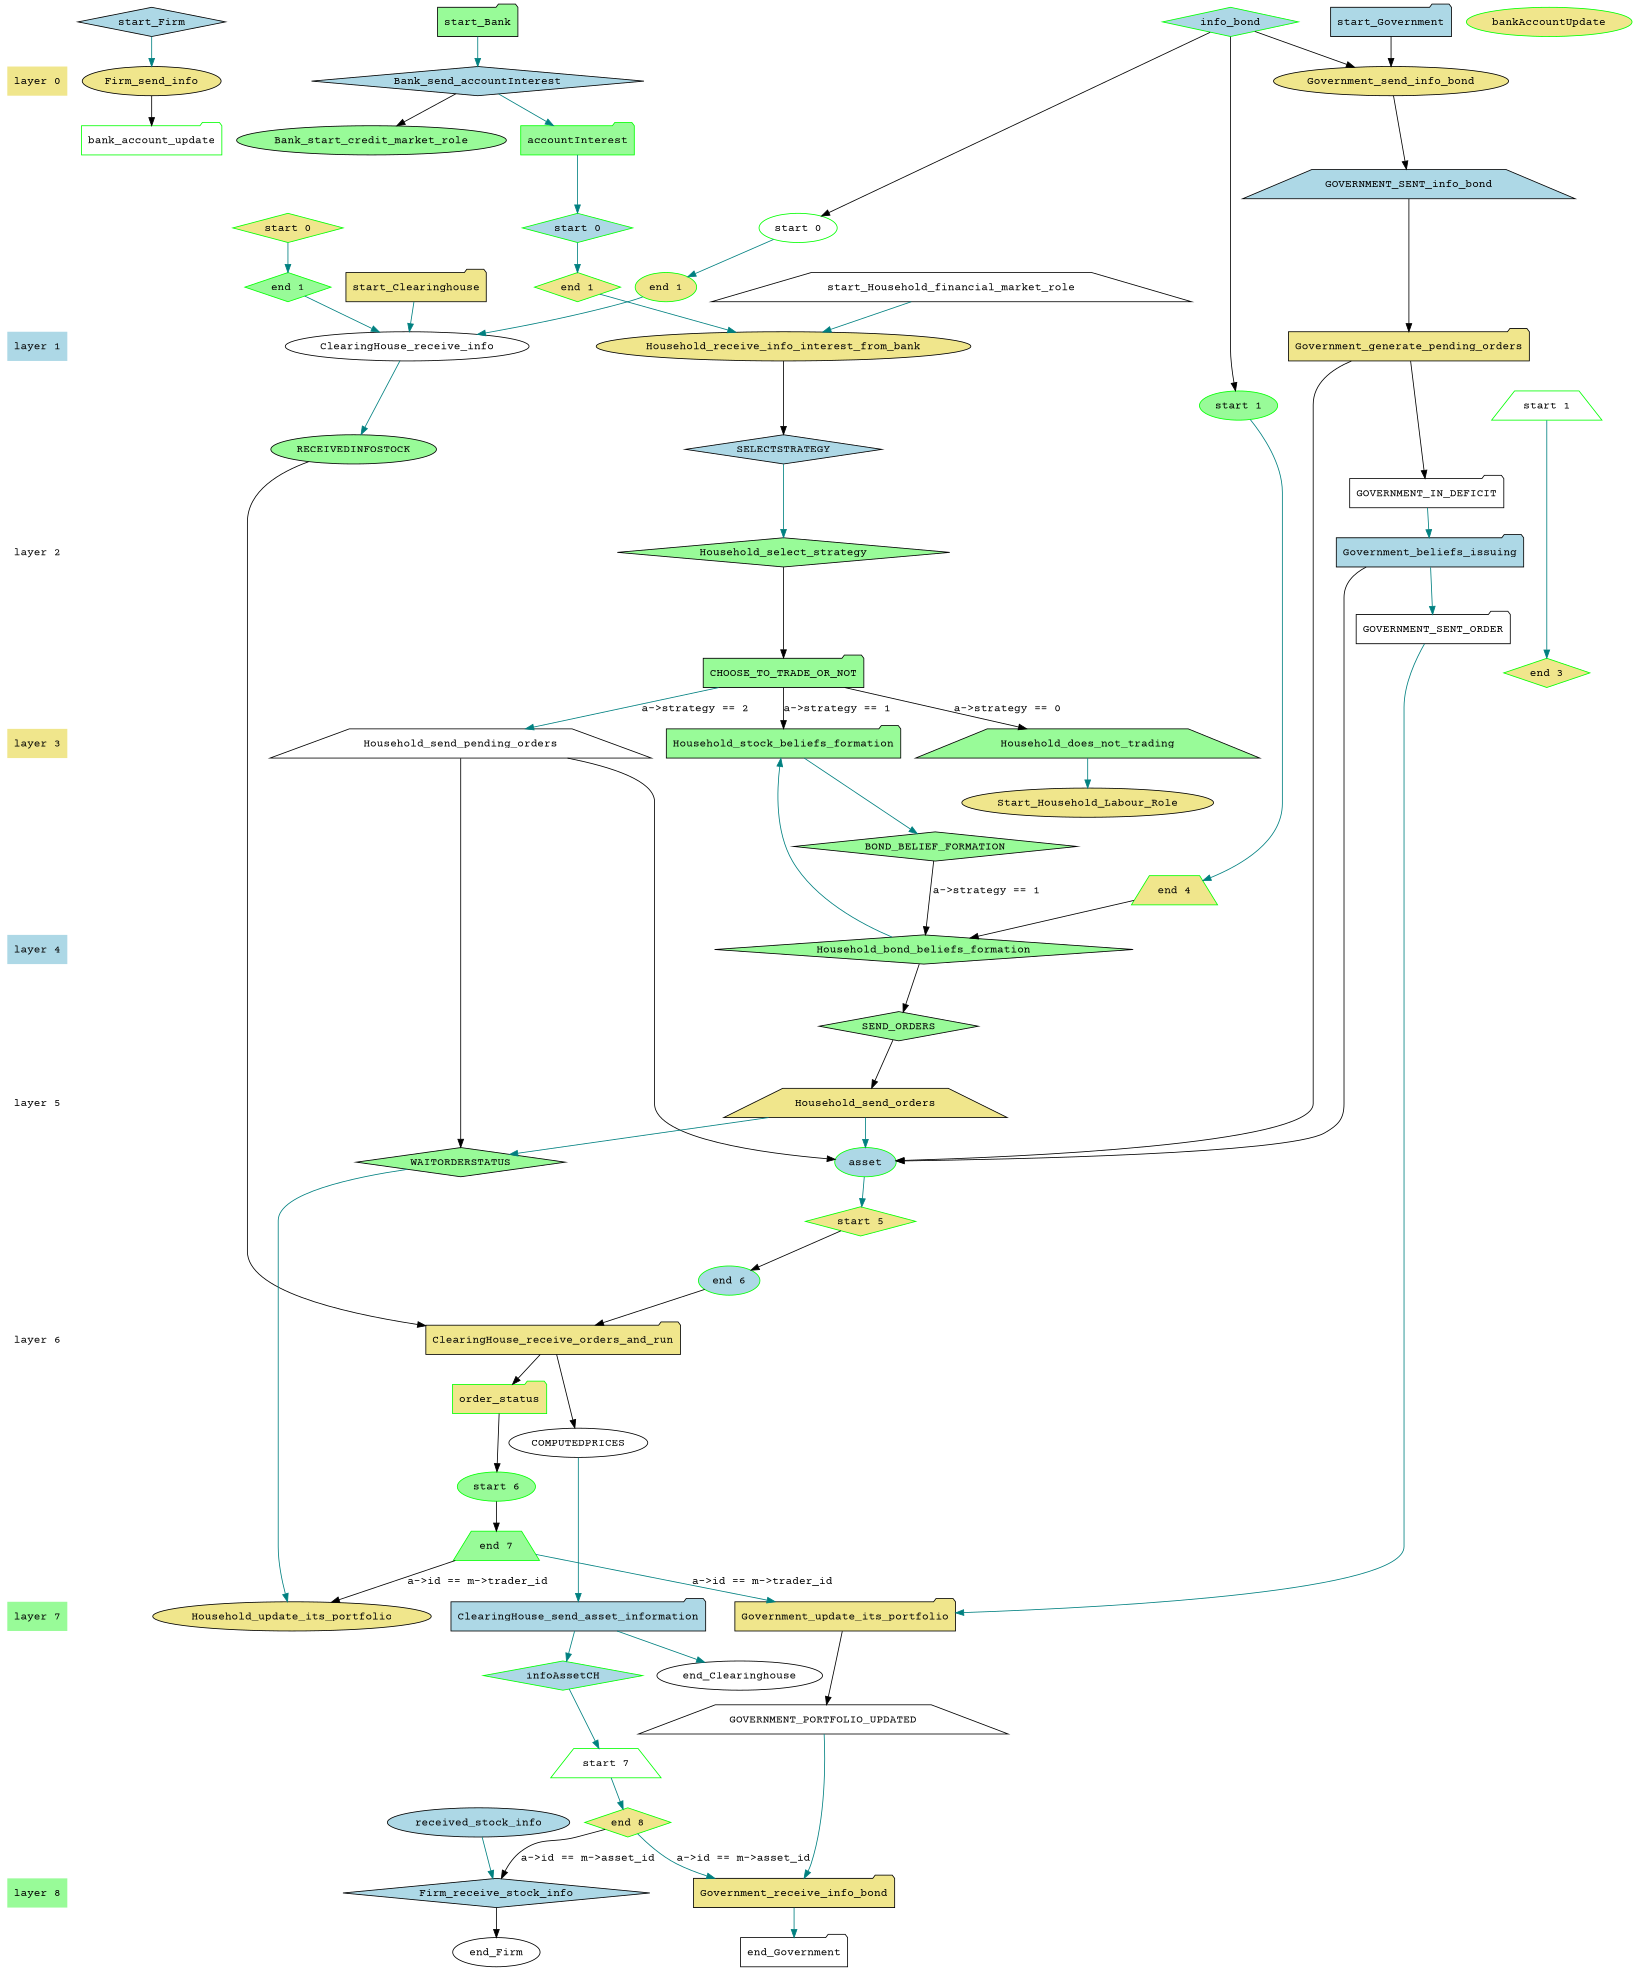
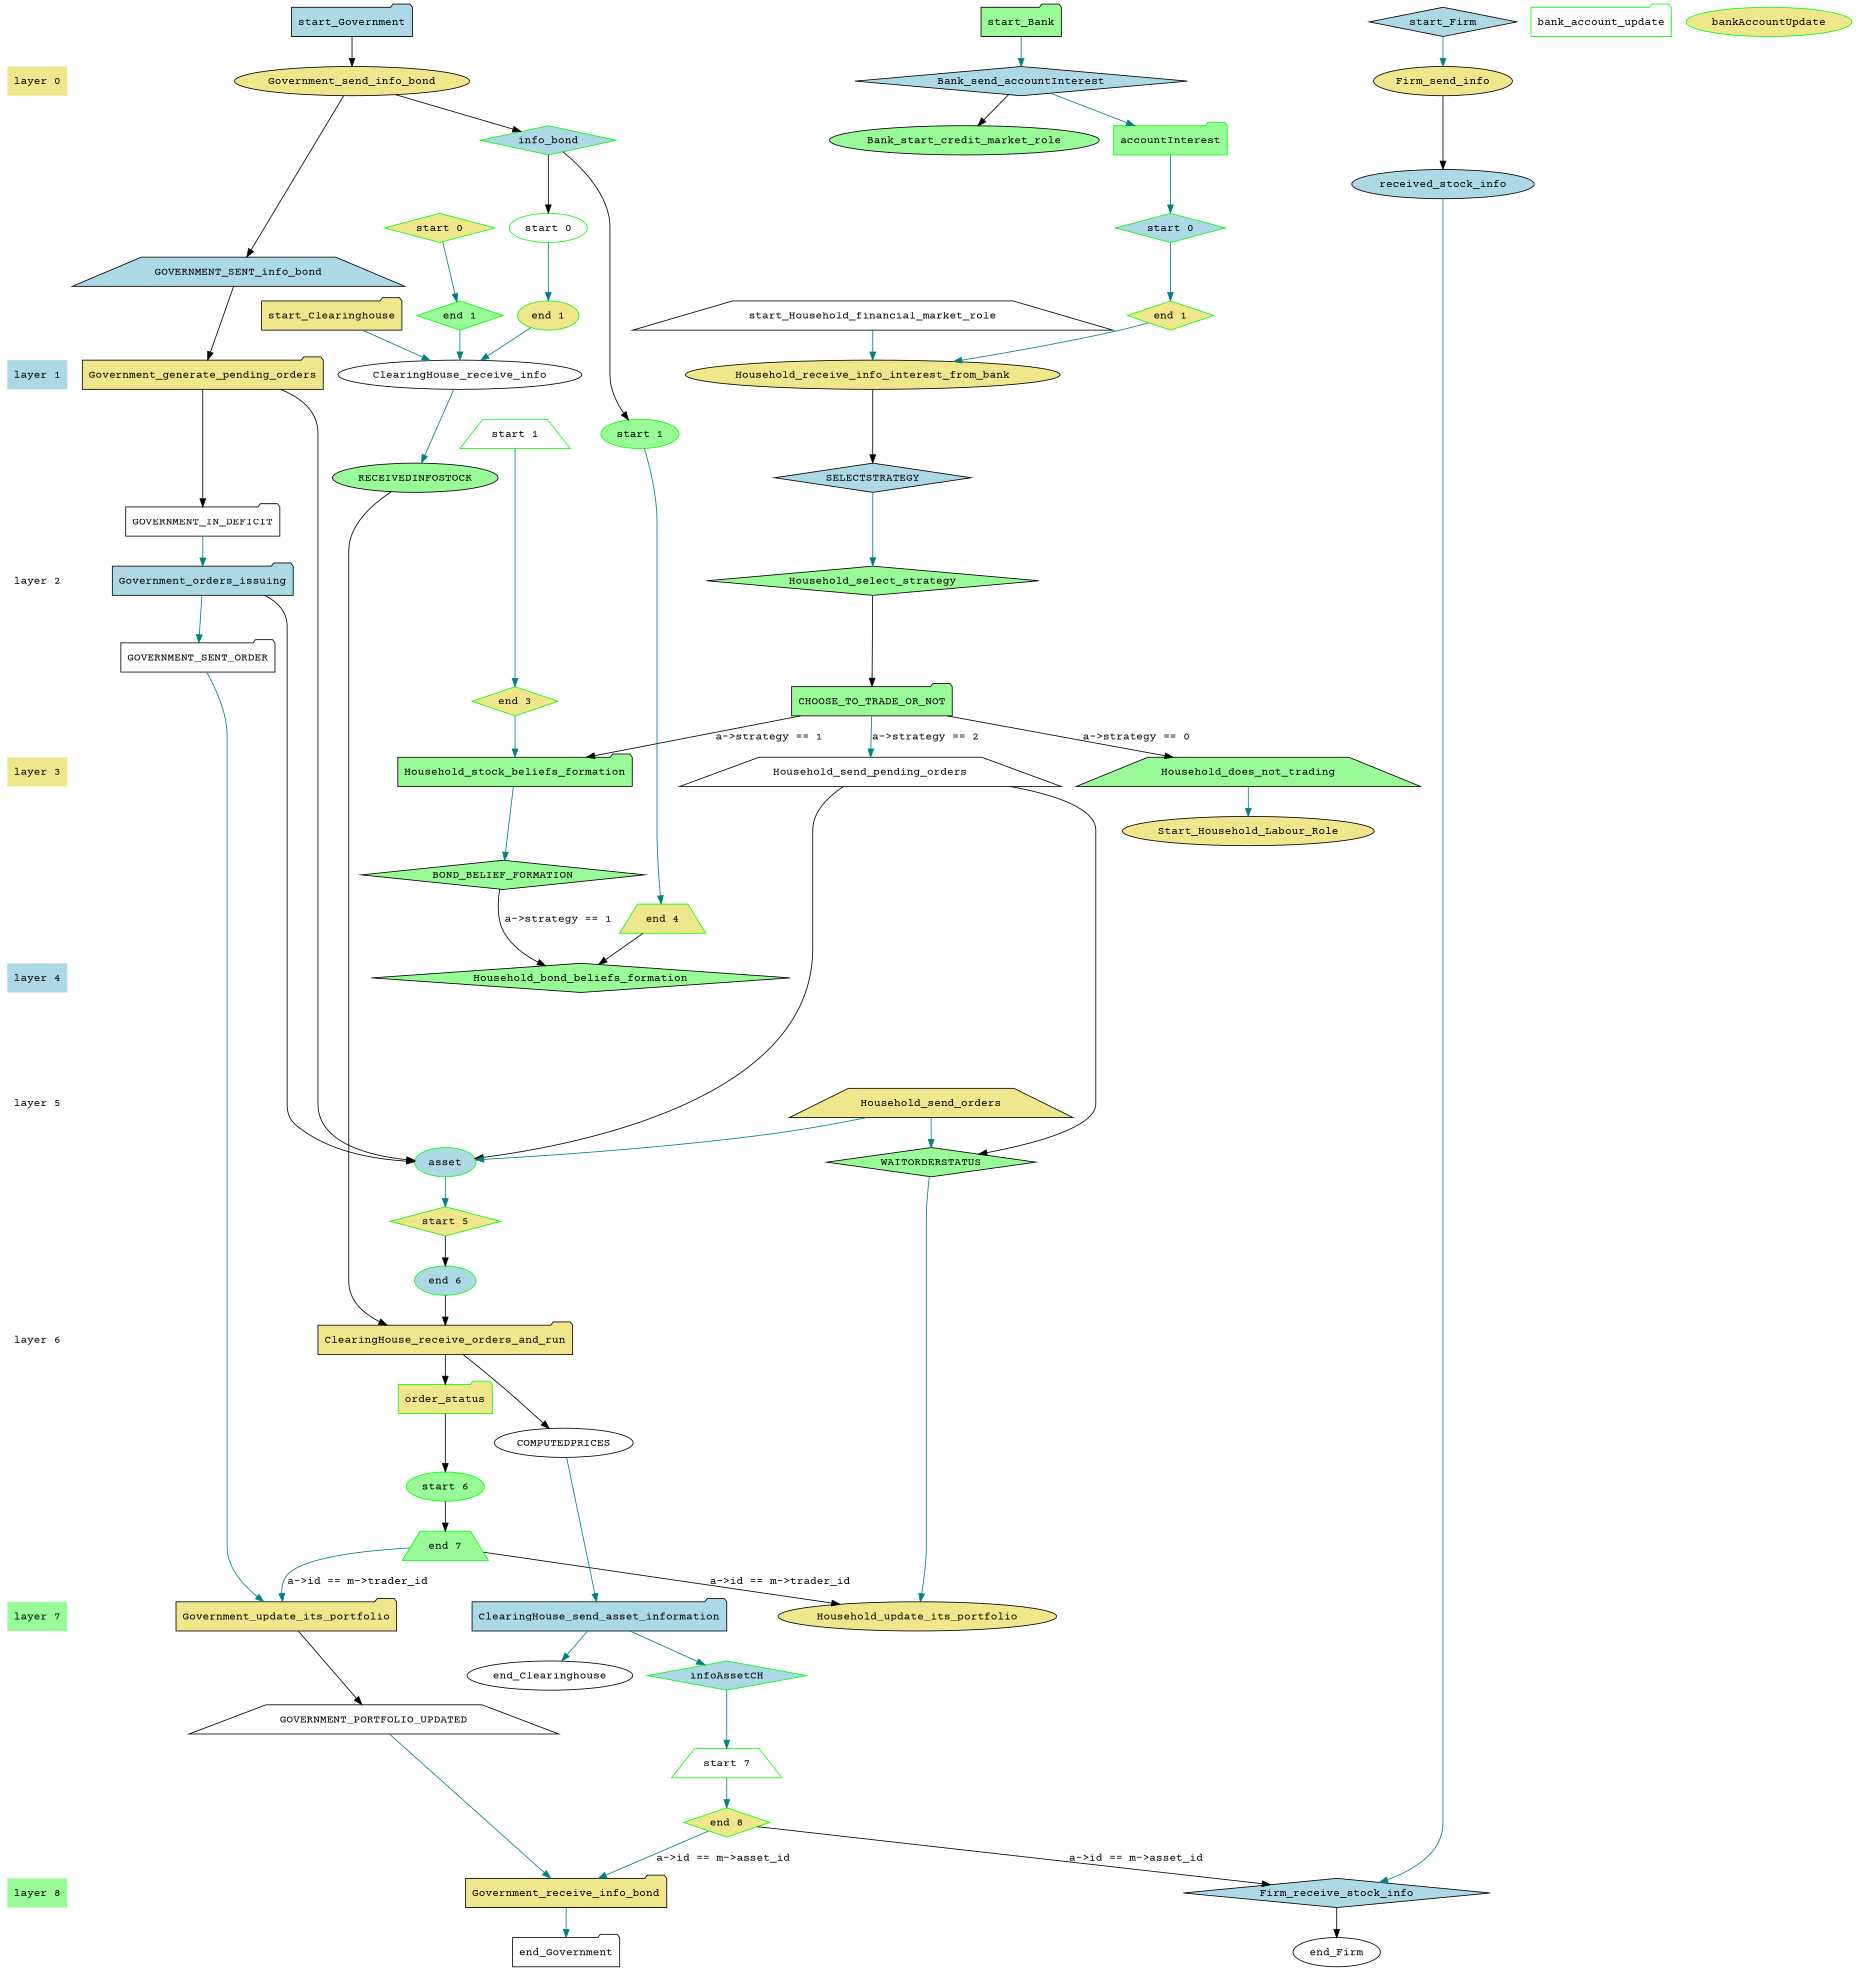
edge "info_bond" -> "Government_send_info_bond": reversed
edge "Firm_send_info" -> "bank_account_update": now "Firm_send_info" -> "received_stock_info"
node "Government_beliefs_issuing": label "Government_beliefs_issuing" -> "Government_orders_issuing"
edge "Household_bond_beliefs_formation" -> "Household_stock_beliefs_formation": now "end 3" -> "Household_stock_beliefs_formation"
node "SEND_ORDERS": removed
